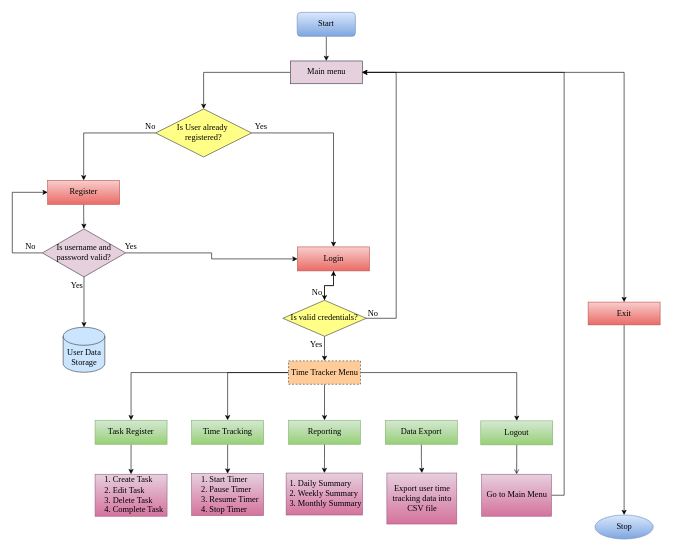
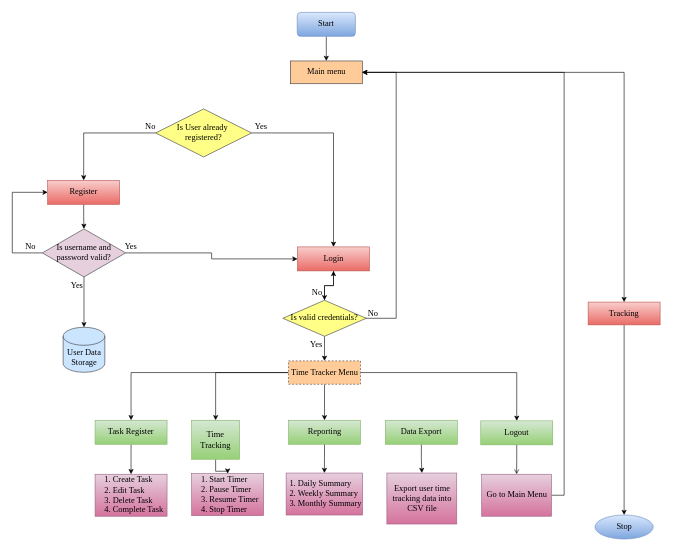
edge "Main menu" -> "Is User already registered?": removed
node "Main menu": fillcolor #e6d0de -> #ffcc99
node "Exit": label "Exit" -> "Tracking"
node "Time Tracking": size 72x24 -> 48x39
